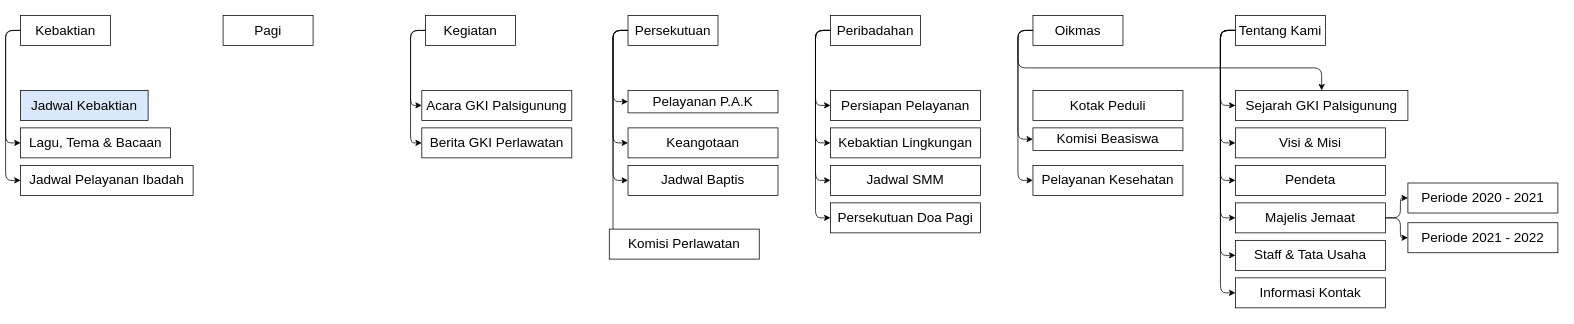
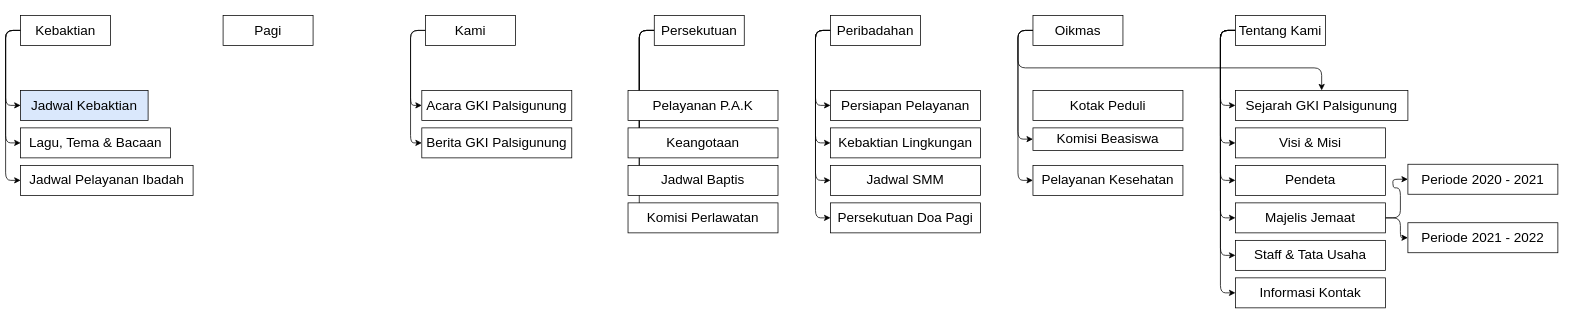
node "Kegiatan": label "Kegiatan" -> "Kami"
node "Persekutuan": moved (673, 30) -> (699, 30)
node "Pelayanan P.A.K": size 150x23 -> 150x30
edge "Kebaktian" -> "Jadwal Kebaktian": added
node "Berita GKI Perlawatan": label "Berita GKI Perlawatan" -> "Berita GKI Palsigunung"
node "Periode 2020 - 2021": moved (1483, 198) -> (1483, 179)
node "Komisi Perlawatan": moved (684, 244) -> (703, 218)
